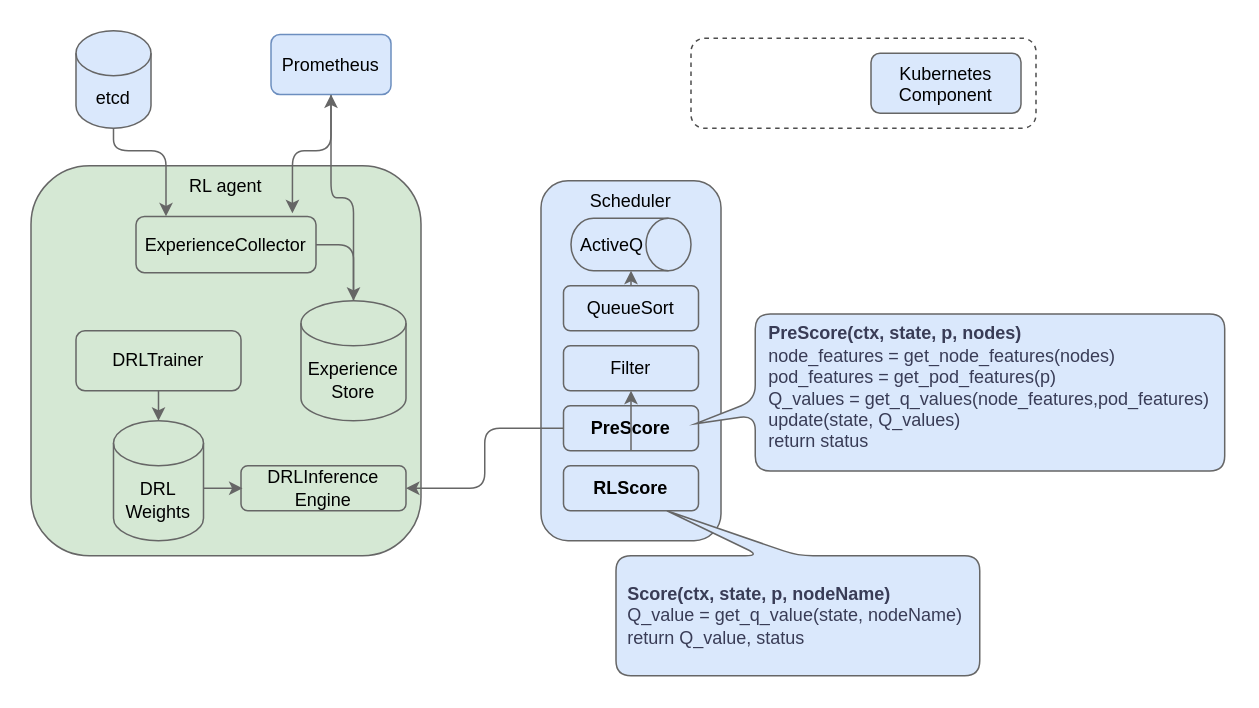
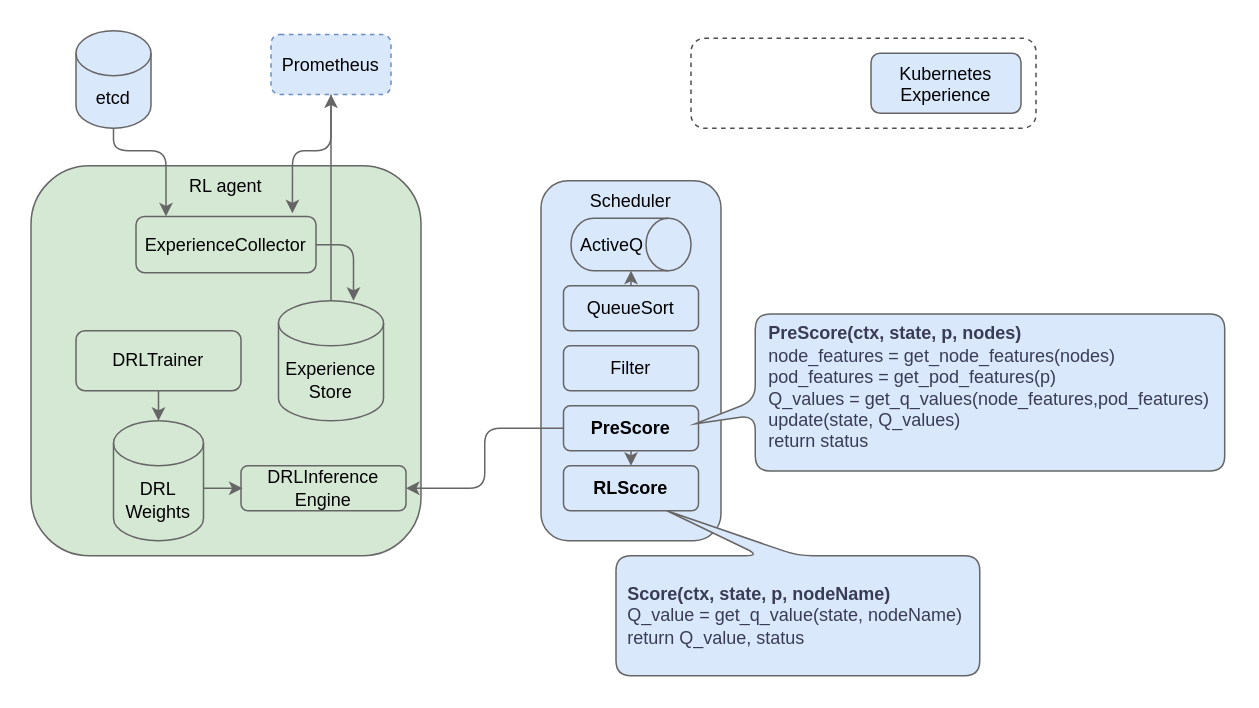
node "Prometheus": style solid -> dashed
node "Kubernetes Component": label "Kubernetes Component" -> "Kubernetes Experience"
node "Experience Store": moved (353, 361) -> (331, 361)
edge "PreScore" -> "Filter": now "PreScore" -> "RLScore"
